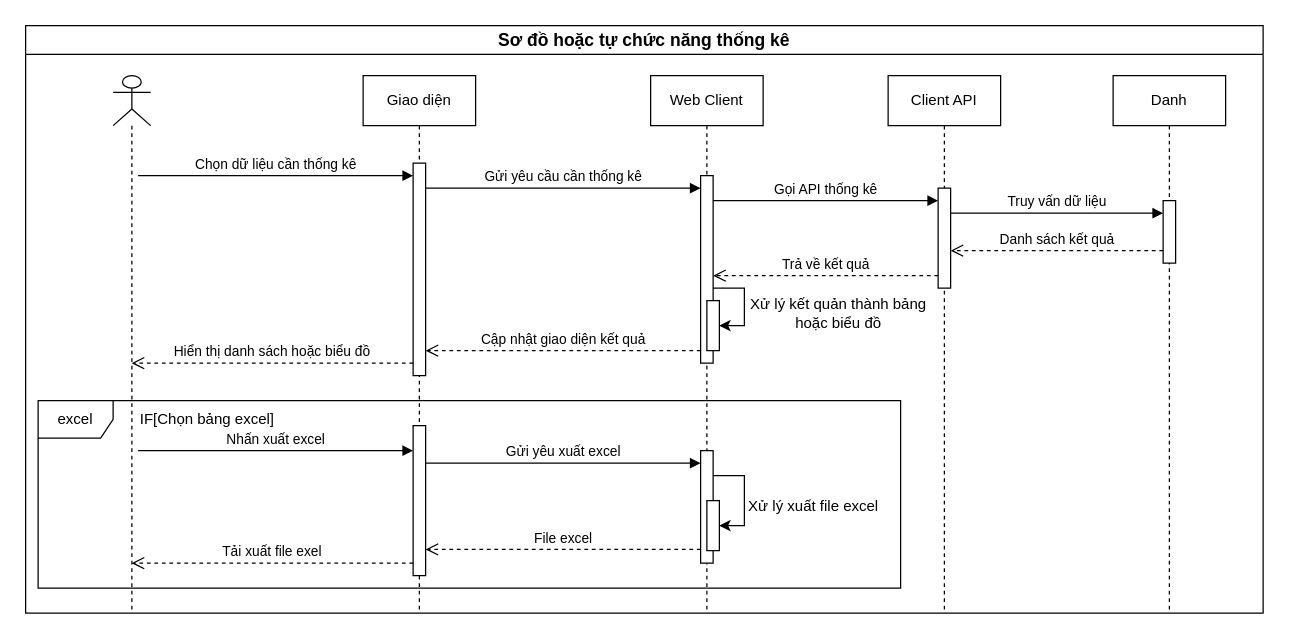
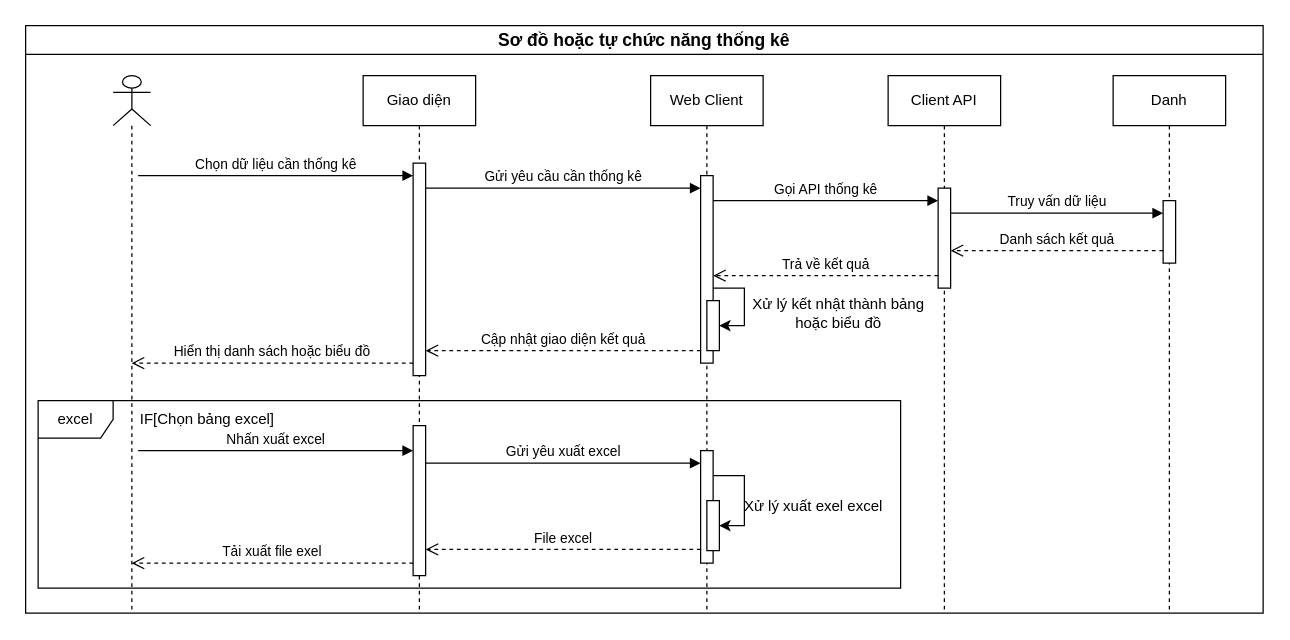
node "Xử lý kết quản thành bảng hoặc biểu đồ": label "Xử lý kết quản thành bảng hoặc biểu đồ" -> "Xử lý kết nhật thành bảng hoặc biểu đồ"
node "Xử lý xuất file excel": label "Xử lý xuất file excel" -> "Xử lý xuất exel excel"
